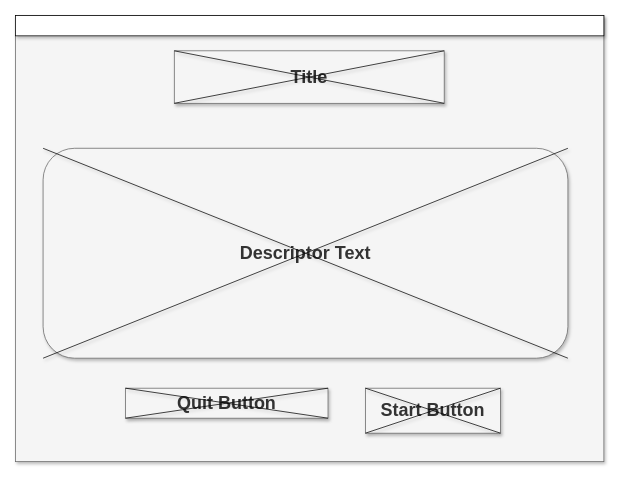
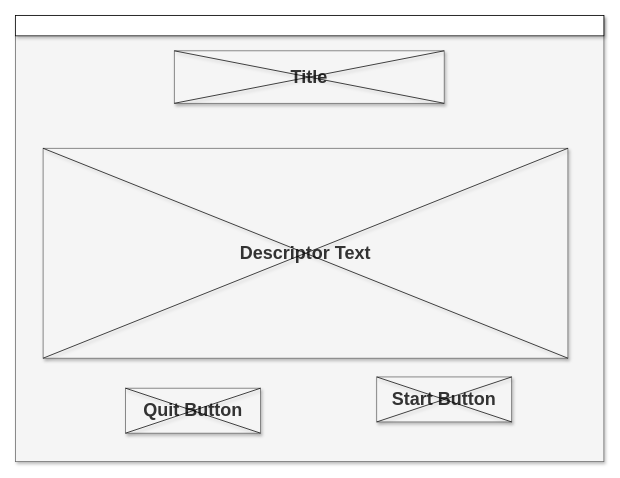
node "Descriptor Text": shape rounded rectangle -> rectangle
node "Quit Button": size 203x30 -> 135x45
node "Start Button": moved (433, 411) -> (444, 399)
